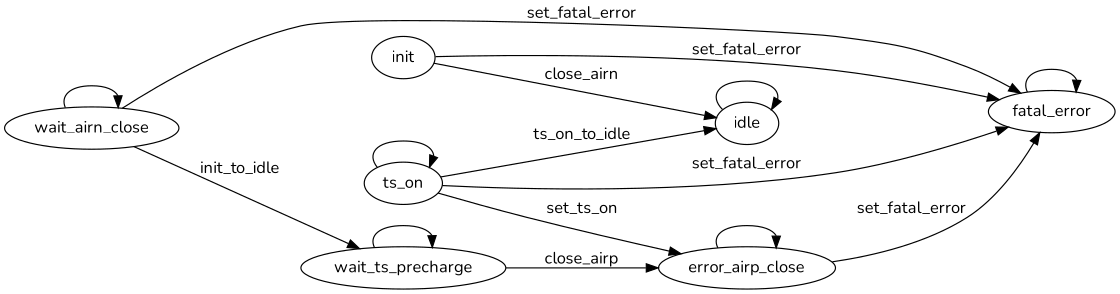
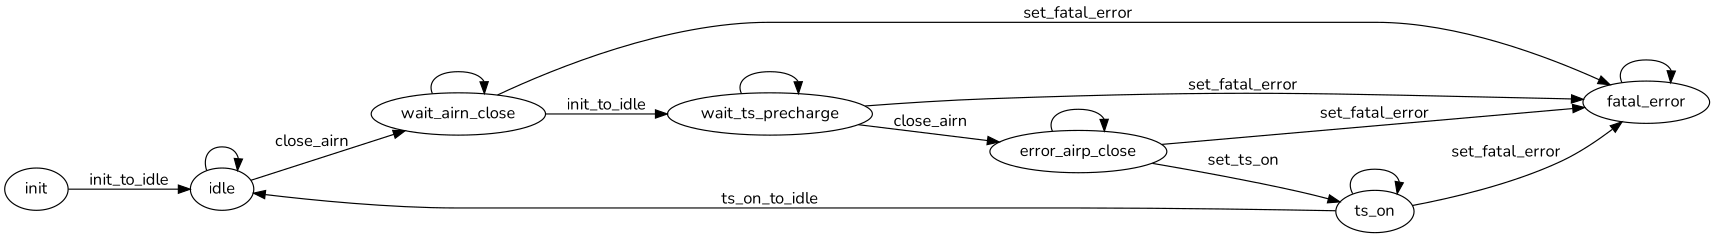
edge "init" -> "fatal_error": now "wait_ts_precharge" -> "fatal_error"
edge "init" -> "idle": label "close_airn" -> "init_to_idle"
edge "idle" -> "wait_airn_close": added, label "close_airn"
edge "ts_on" -> "error_airp_close": reversed
edge "wait_ts_precharge" -> "error_airp_close": label "close_airp" -> "close_airn"
